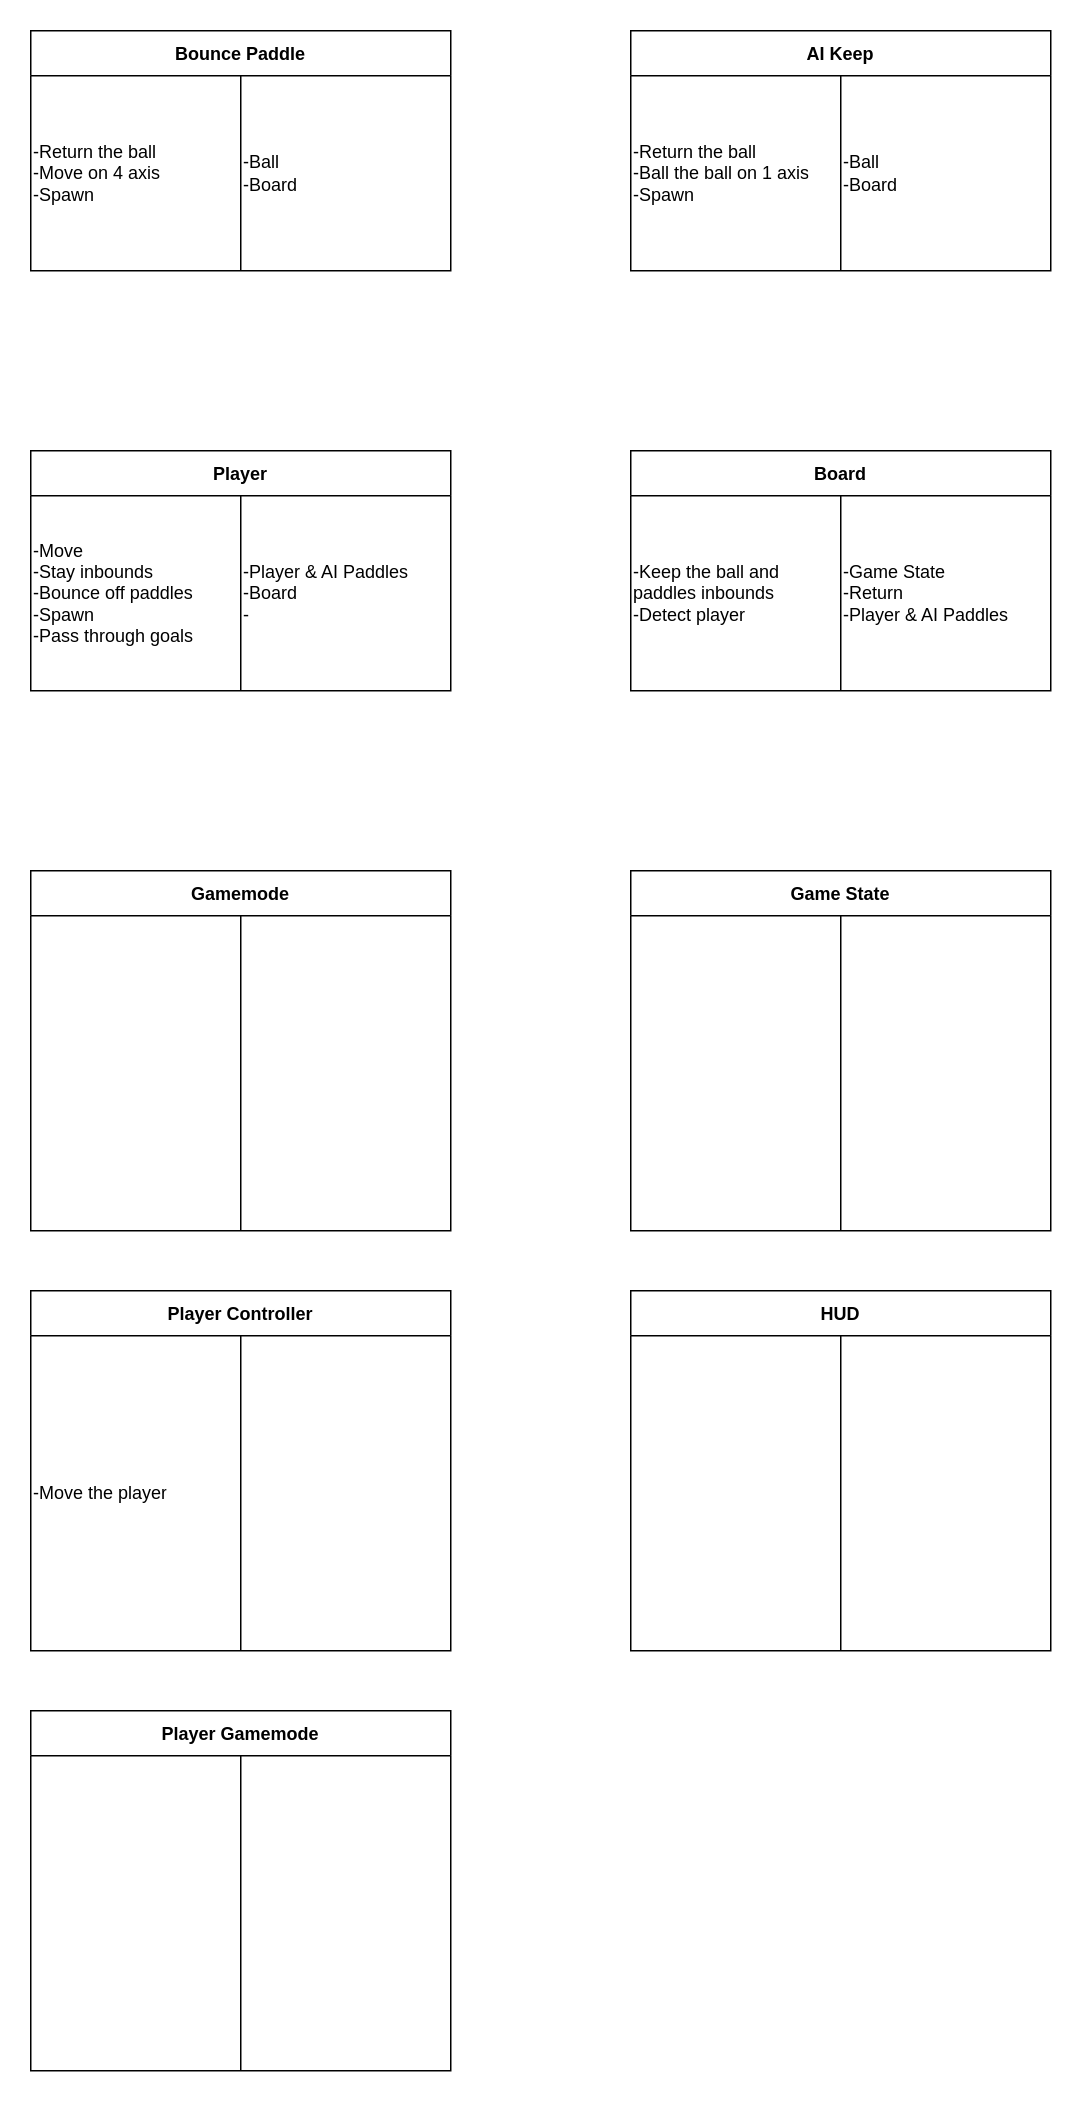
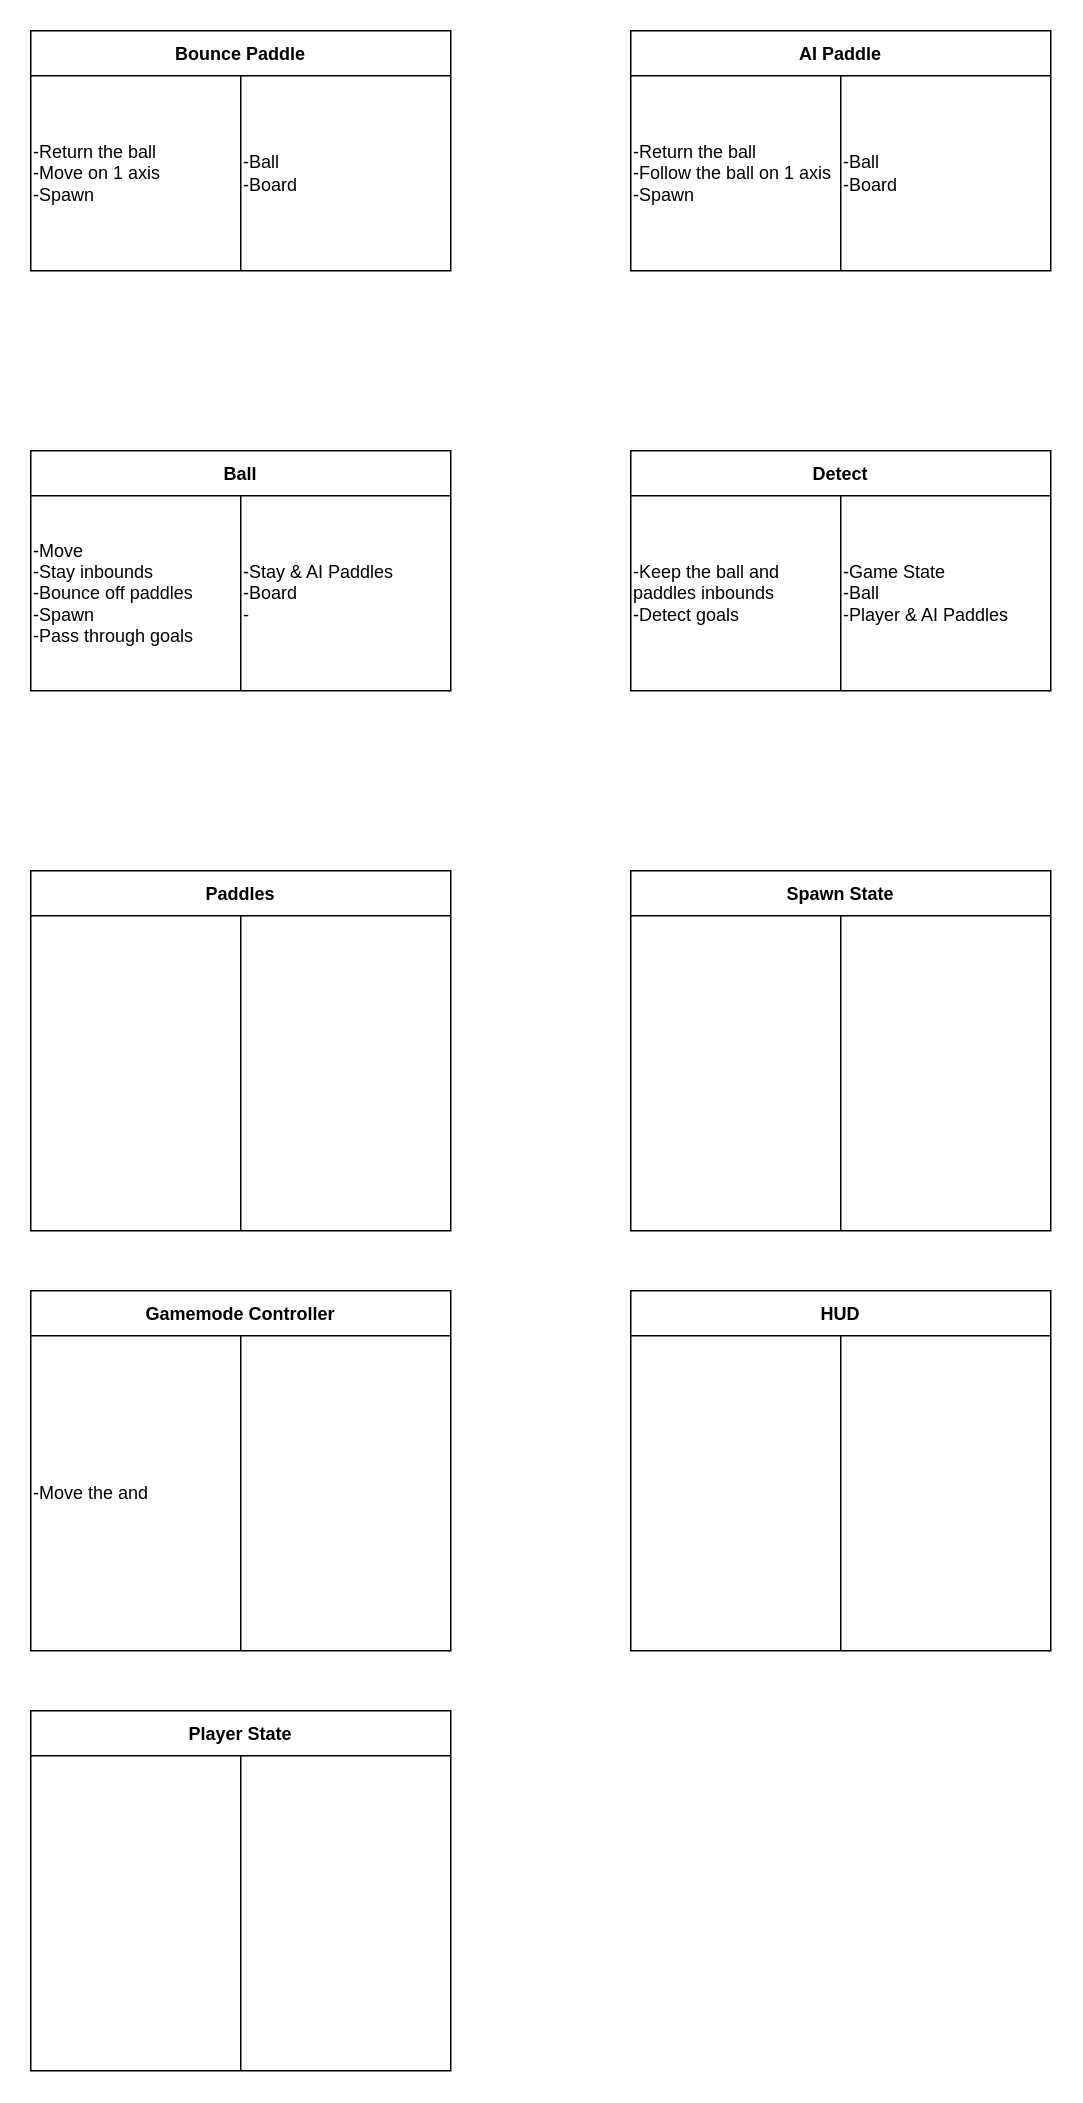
node "AI Keep": label "AI Keep" -> "AI Paddle"
node "-Return the ball -Move on 4 axis -Spawn": label "-Return the ball -Move on 4 axis -Spawn" -> "-Return the ball -Move on 1 axis -Spawn"
node "-Return the ball -Ball the ball on 1 axis -Spawn": label "-Return the ball -Ball the ball on 1 axis -Spawn" -> "-Return the ball -Follow the ball on 1 axis -Spawn"
node "Player": label "Player" -> "Ball"
node "Board": label "Board" -> "Detect"
node "-Player & AI Paddles -Board -": label "-Player & AI Paddles -Board -" -> "-Stay & AI Paddles -Board -"
node "-Keep the ball and paddles inbounds -Detect player": label "-Keep the ball and paddles inbounds -Detect player" -> "-Keep the ball and paddles inbounds -Detect goals"
node "-Game State -Return -Player & AI Paddles": label "-Game State -Return -Player & AI Paddles" -> "-Game State -Ball -Player & AI Paddles"
node "Gamemode": label "Gamemode" -> "Paddles"
node "Game State": label "Game State" -> "Spawn State"
node "Player Controller": label "Player Controller" -> "Gamemode Controller"
node "-Move the player": label "-Move the player" -> "-Move the and"
node "Player Gamemode": label "Player Gamemode" -> "Player State"
